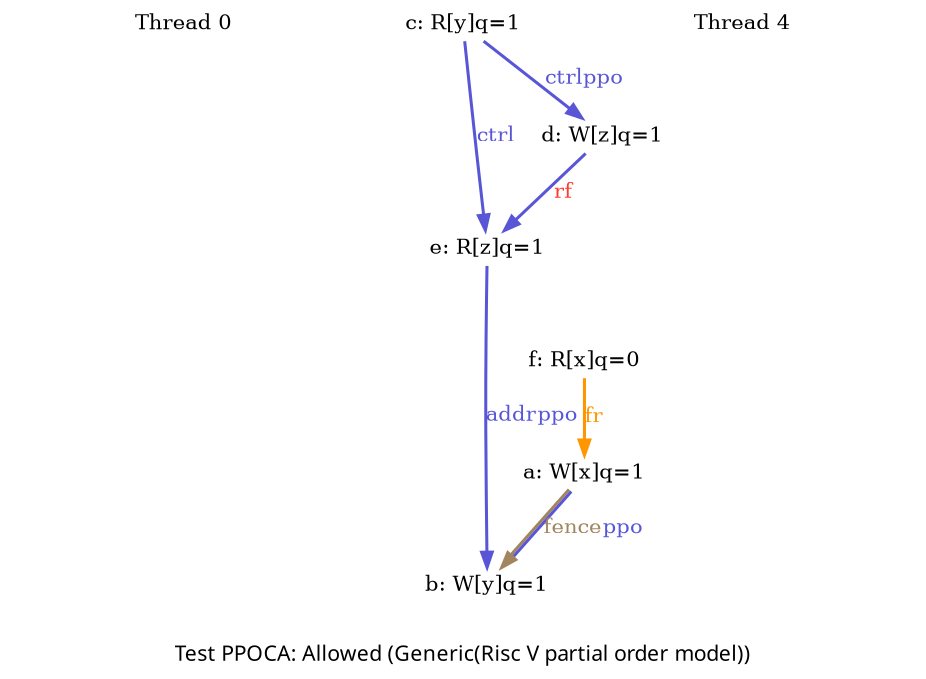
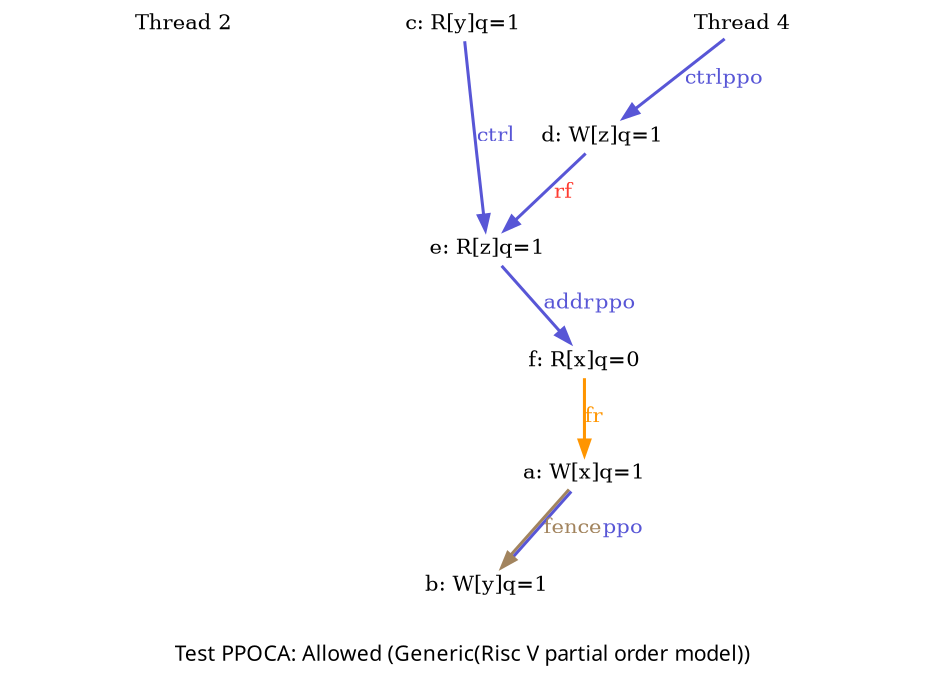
node "Thread 0": label "Thread 0" -> "Thread 2"
edge "c: R[y]q=1" -> "d: W[z]q=1": now "Thread 4" -> "d: W[z]q=1"
edge "e: R[z]q=1" -> "b: W[y]q=1": now "e: R[z]q=1" -> "f: R[x]q=0"
